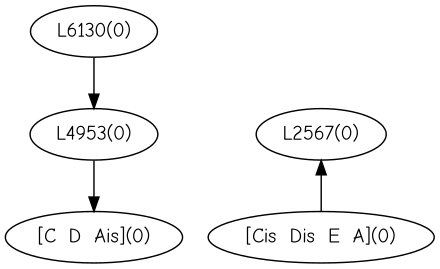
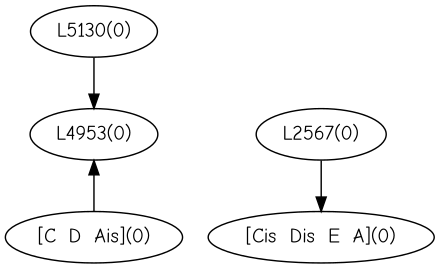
node "L6130(0)": label "L6130(0)" -> "L5130(0)"
edge "L4953(0)" -> "[C  D  Ais](0)": reversed
edge "[Cis  Dis  E  A](0)" -> "L2567(0)": reversed
